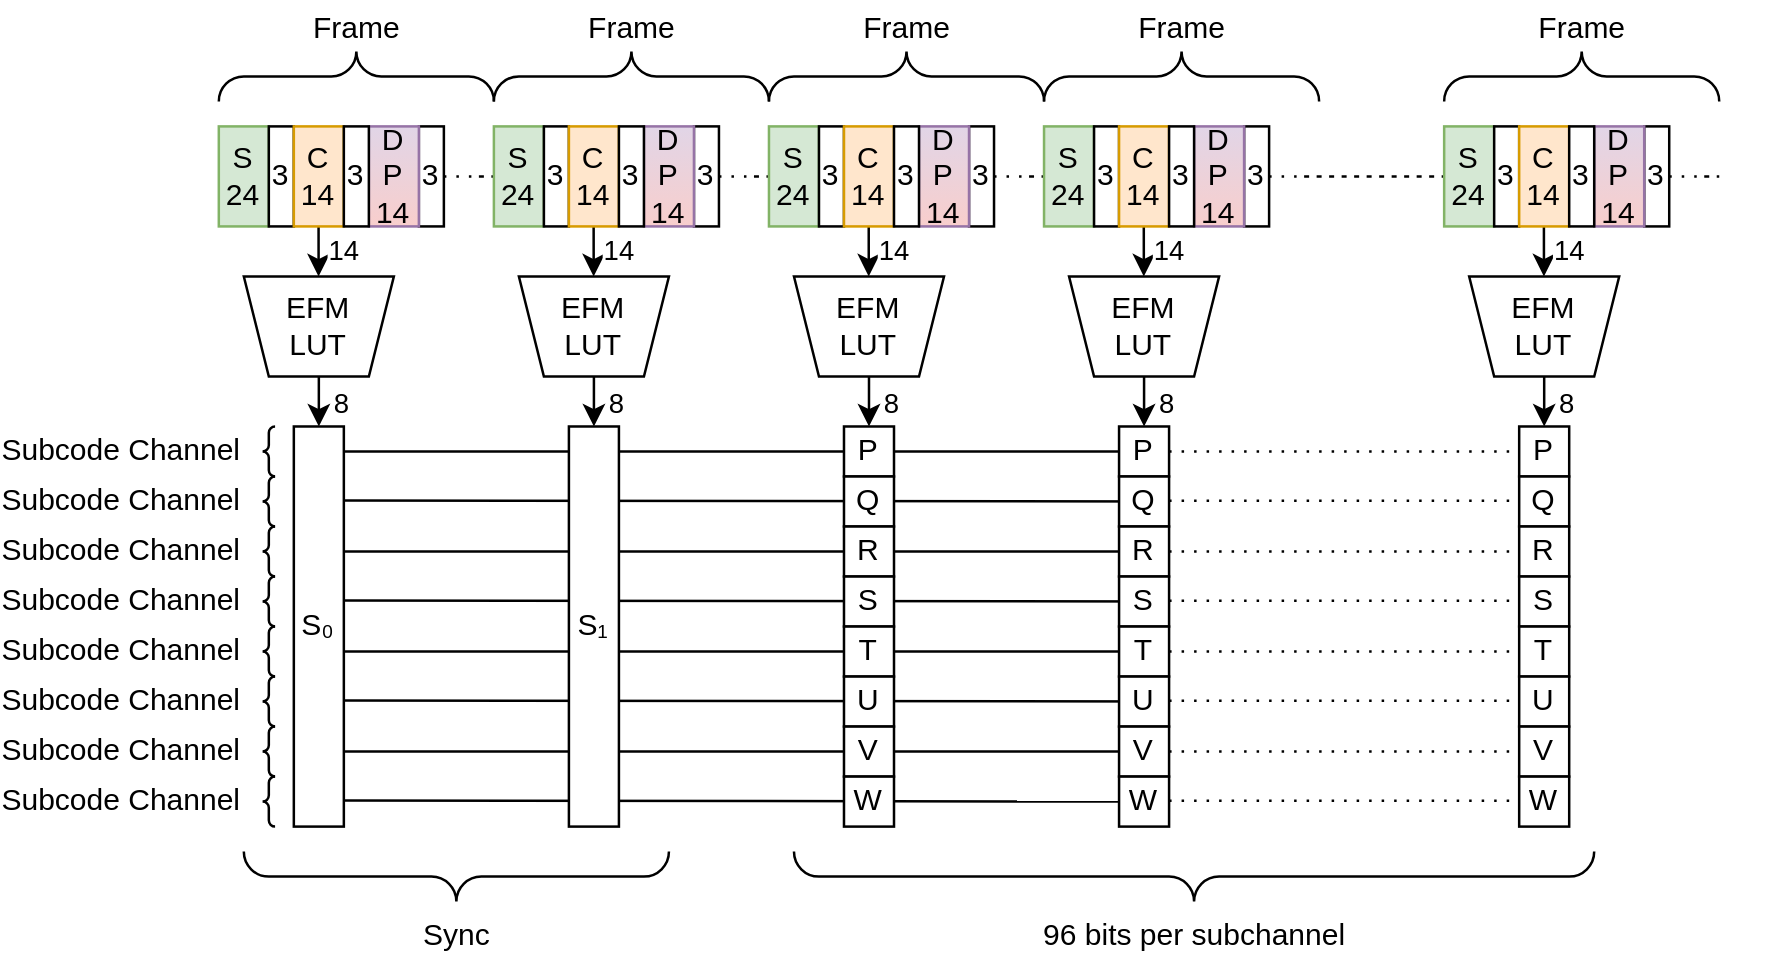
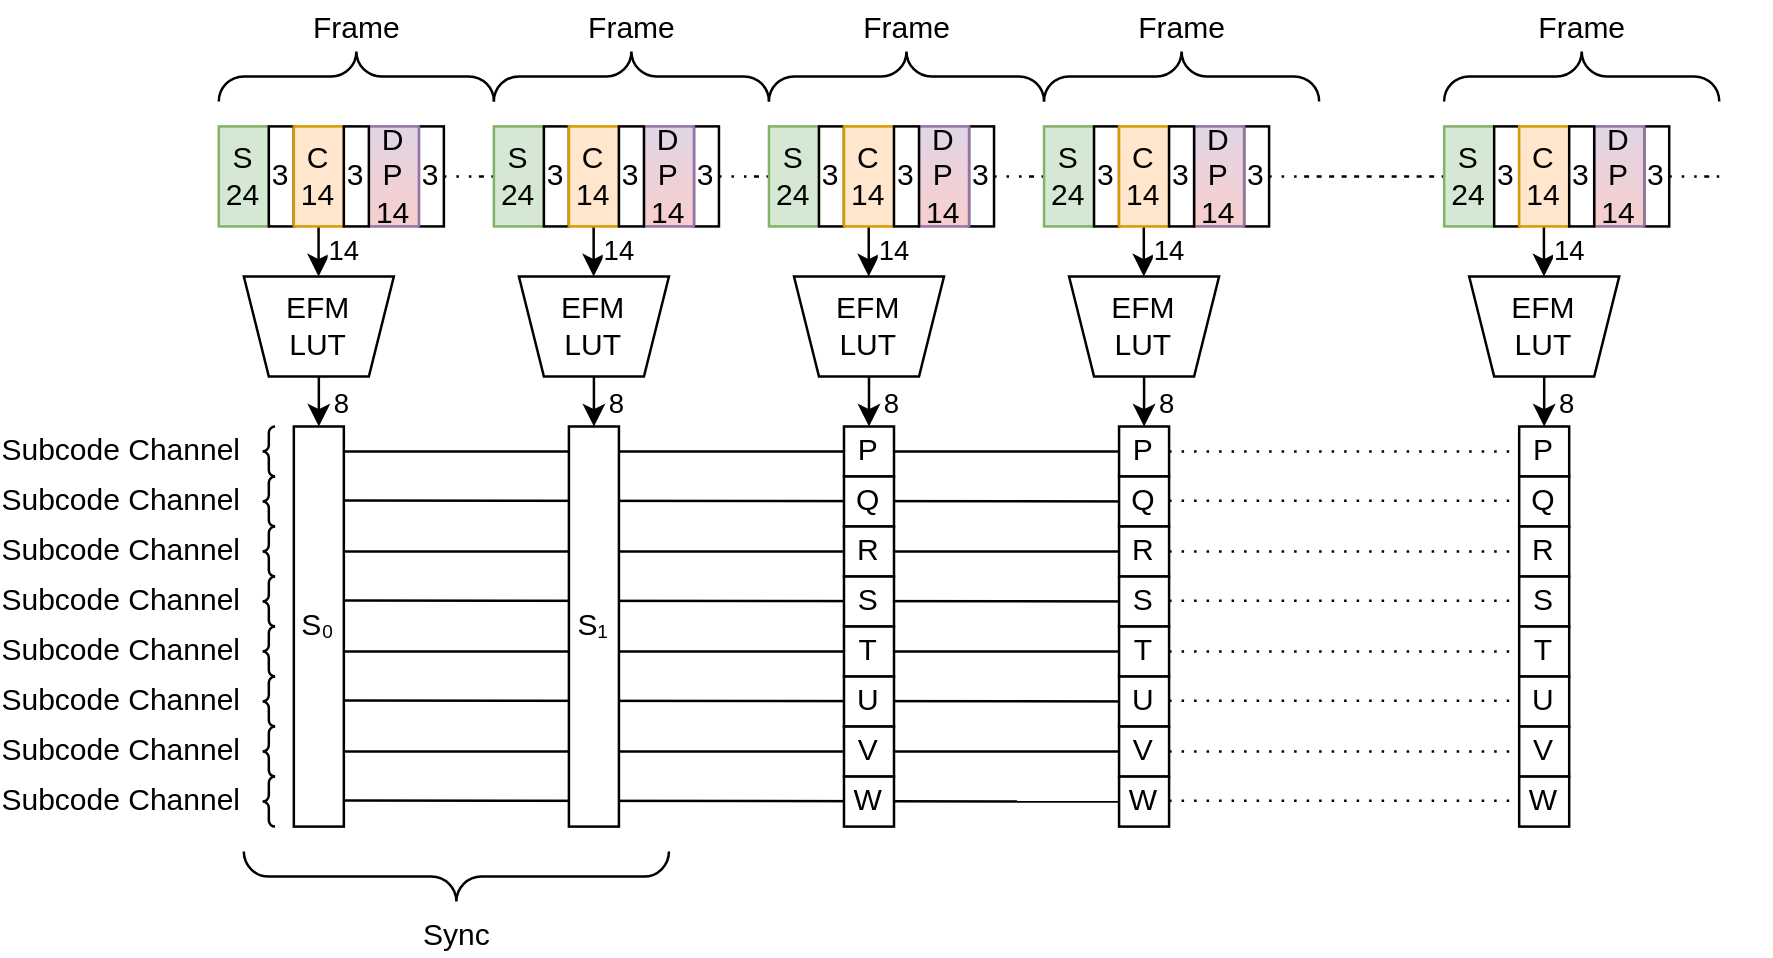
node "96 bits per subchannel": removed
